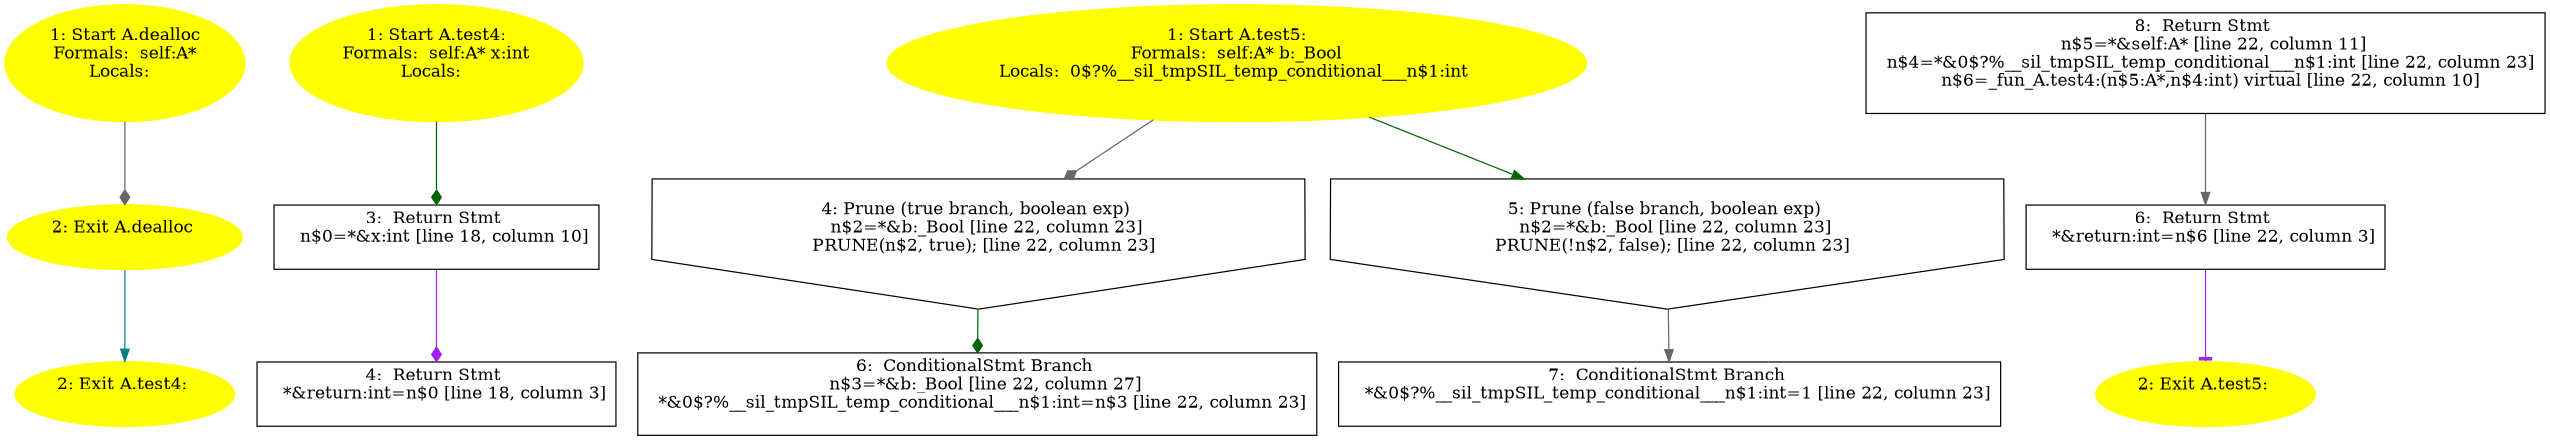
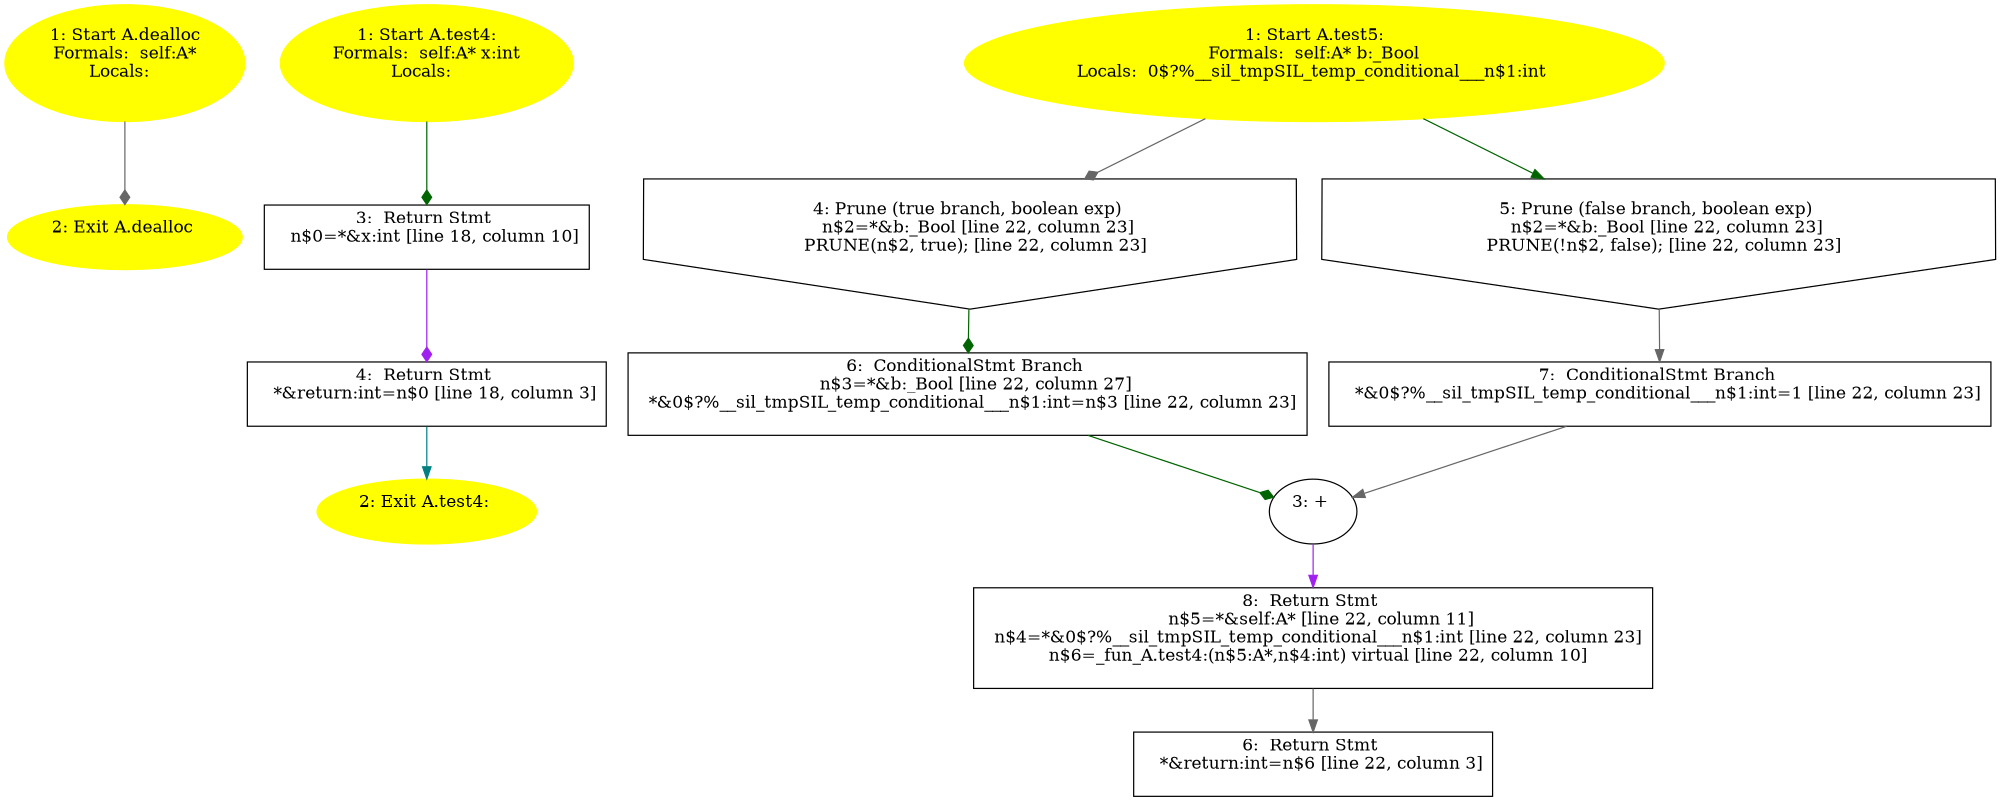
edge "2: Exit A.dealloc" -> "2: Exit A.test4:": now "4:  Return Stmt *&return:int=n$0 [line 18, column 3]" -> "2: Exit A.test4:"
node "2: Exit A.test5:": removed
node "3: +": added
